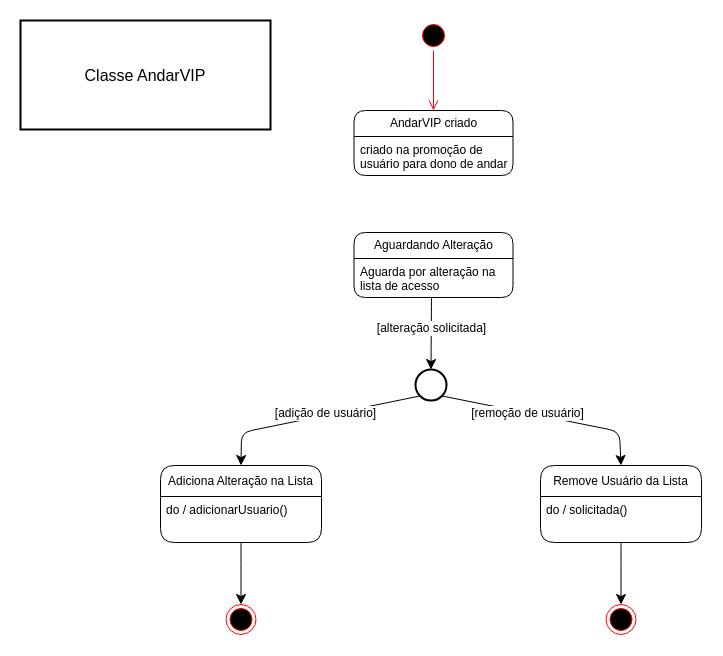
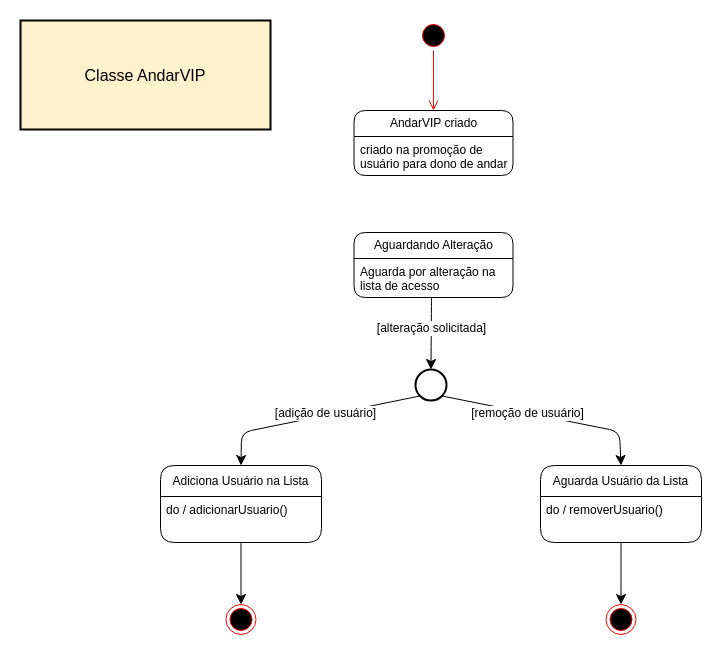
node "Classe AndarVIP": fillcolor #ffffff -> #fff2cc
node "Adiciona Alteração na Lista": label "Adiciona Alteração na Lista" -> "Adiciona Usuário na Lista"
node "Remove Usuário da Lista": label "Remove Usuário da Lista" -> "Aguarda Usuário da Lista"
node "do / solicitada()": label "do / solicitada()" -> "do / removerUsuario()"
